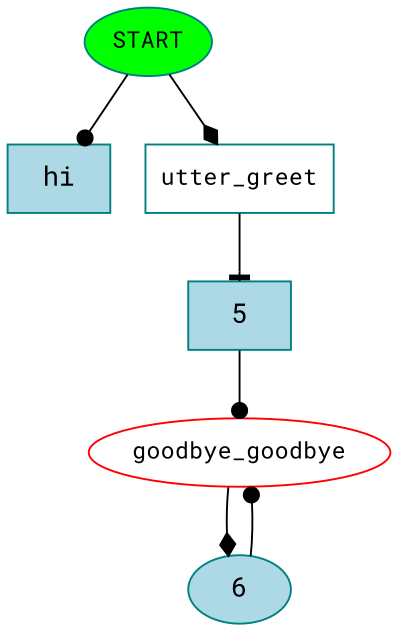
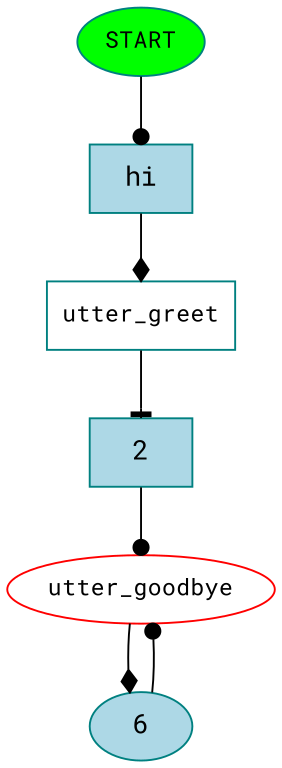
edge "START" -> "utter_greet": now "hi" -> "utter_greet"
node "5": label "5" -> "2"
node "goodbye_goodbye": label "goodbye_goodbye" -> "utter_goodbye"
